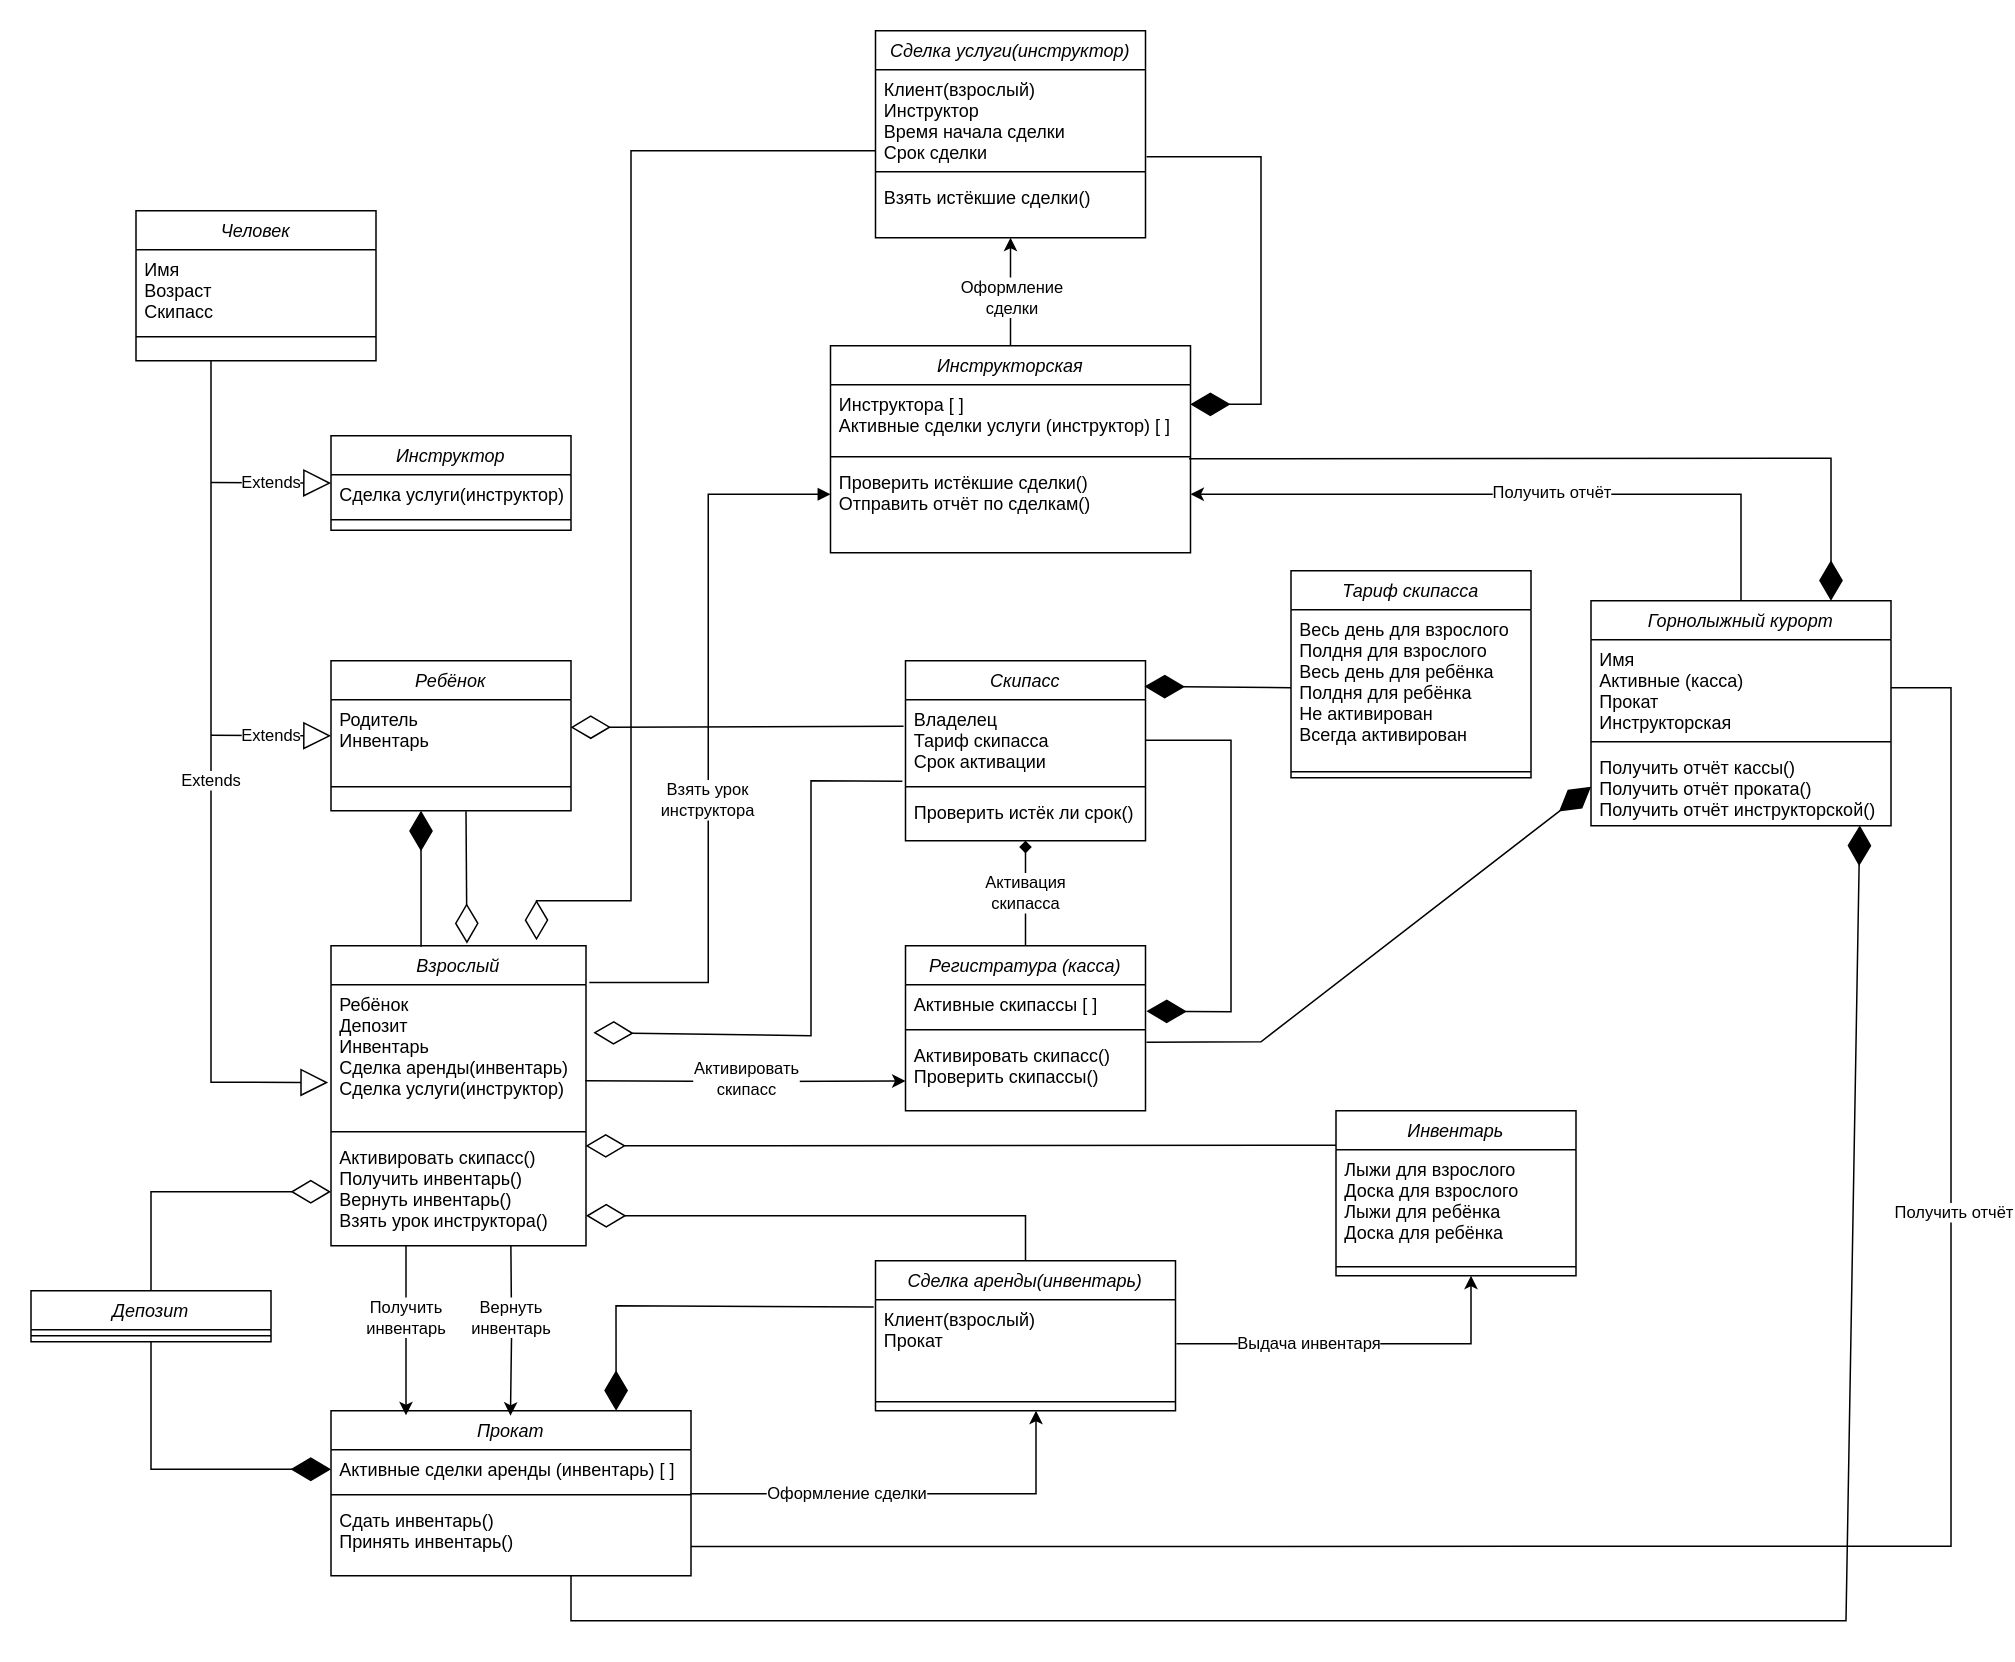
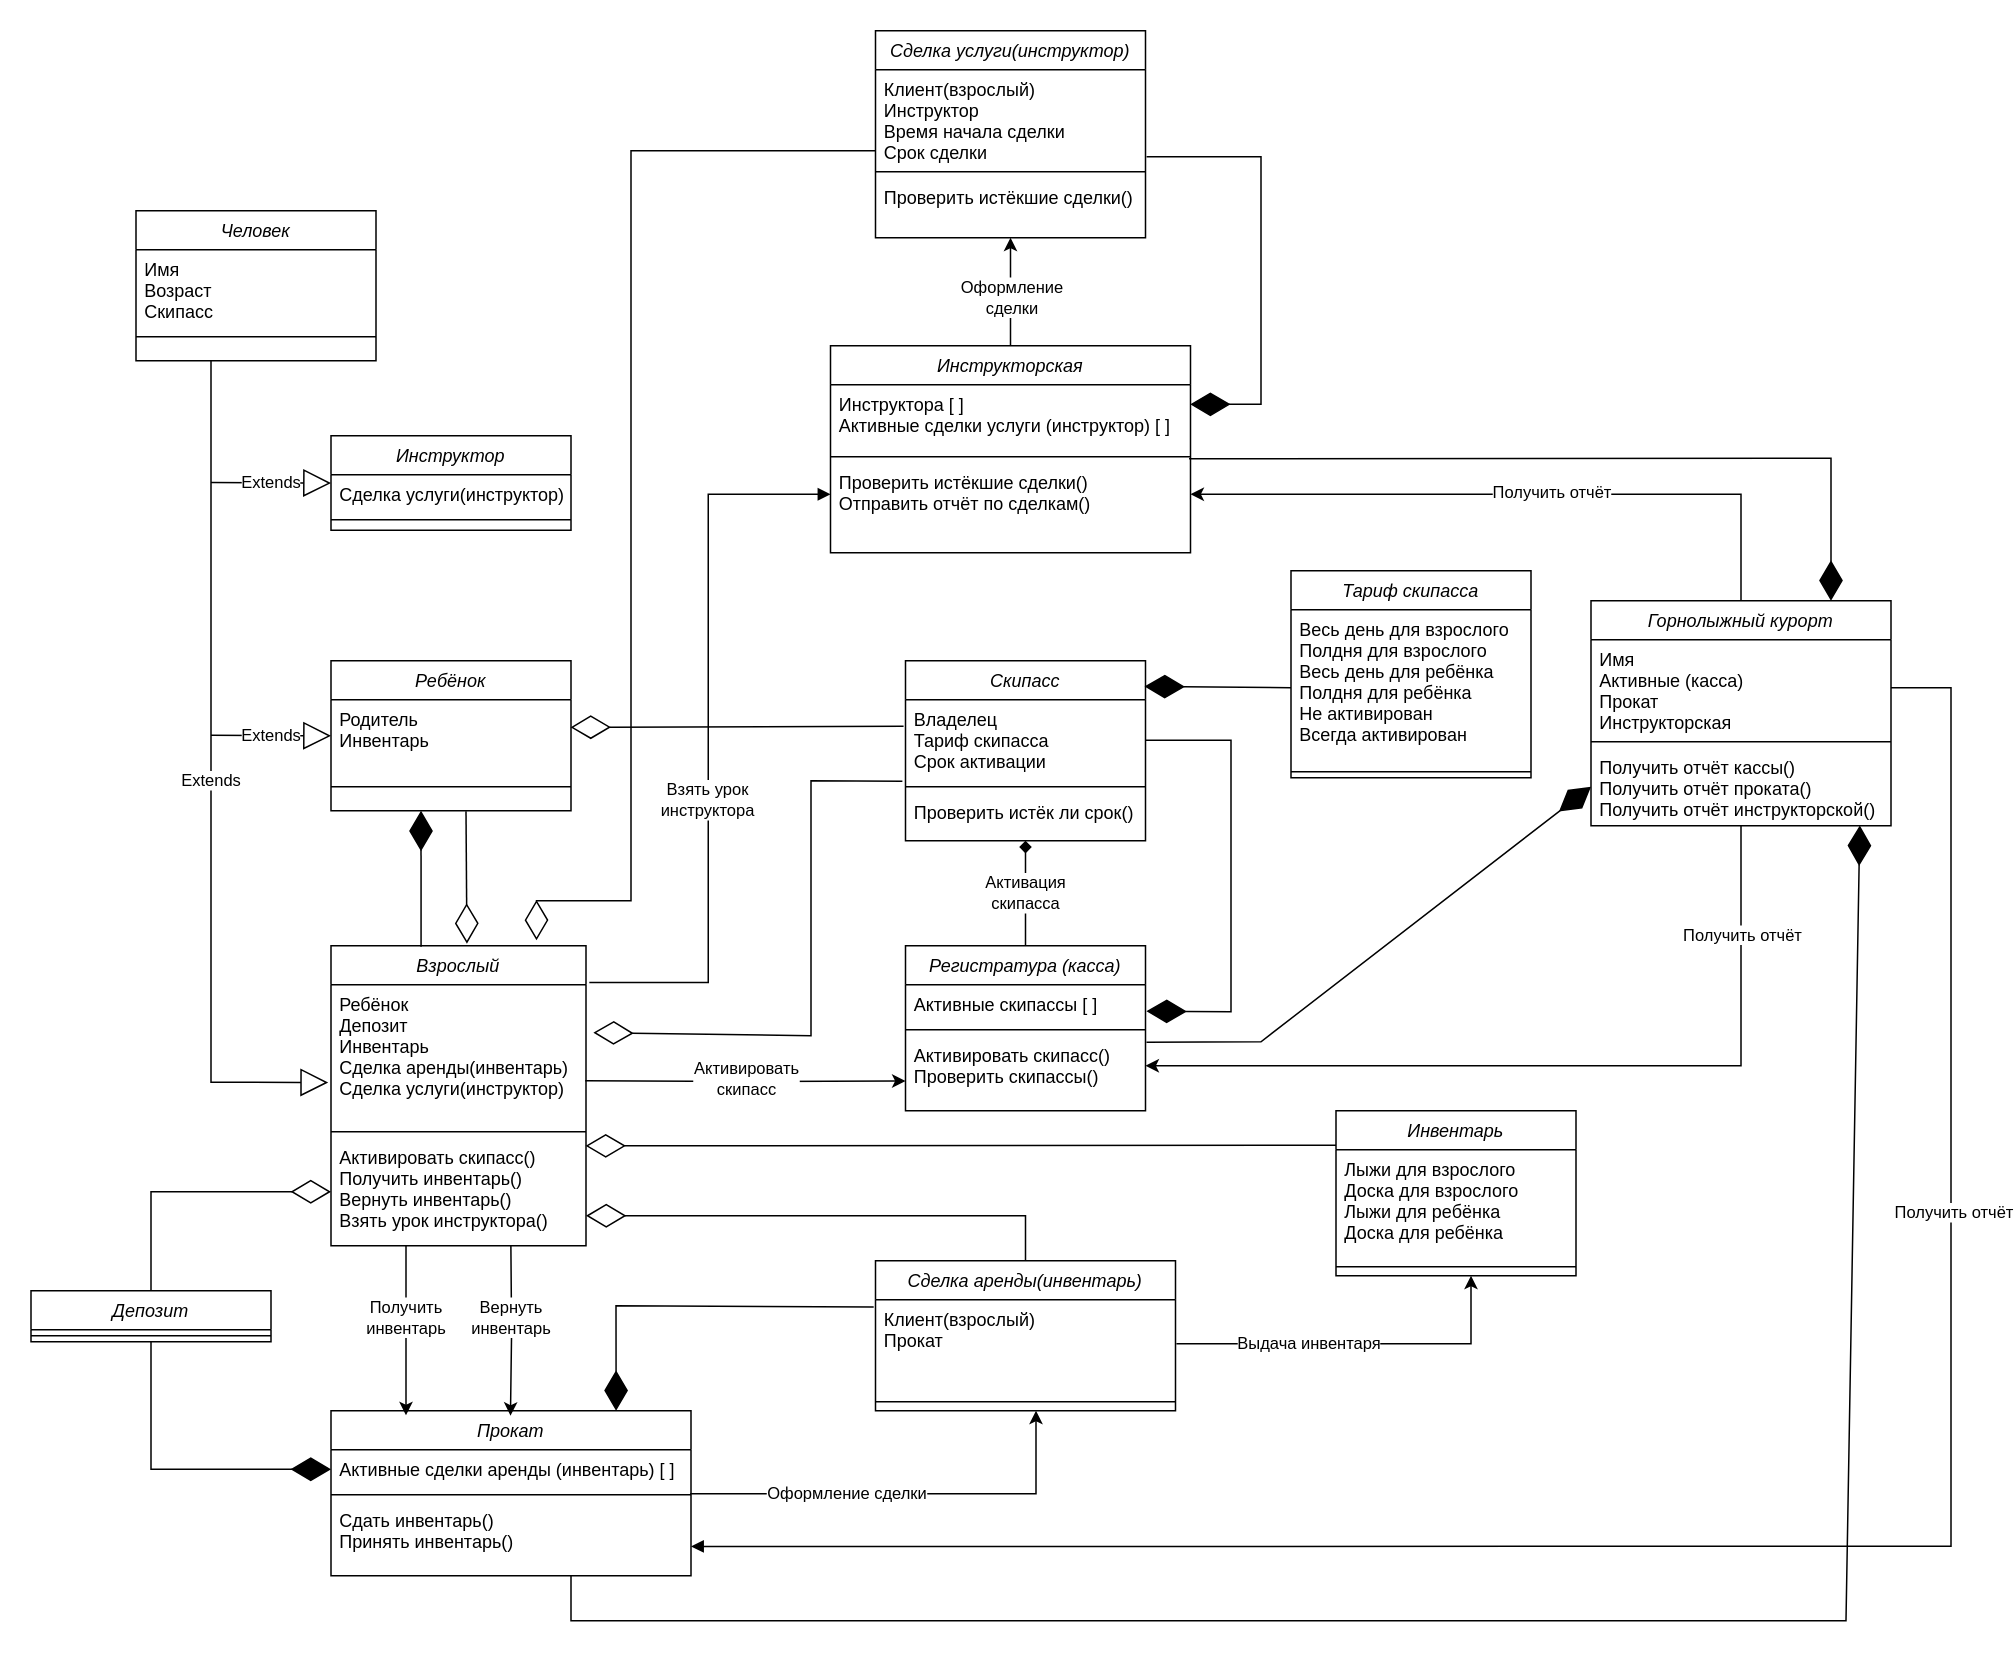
node "Взять истёкшие сделки()": label "Взять истёкшие сделки()" -> "Проверить истёкшие сделки()"
edge "Горнолыжный курорт" -> "Активировать скипасс() Проверить скипассы()": added, label "Получить отчёт"
edge "Имя Активные (касса) Прокат Инструкторская" -- "Сдать инвентарь() Принять инвентарь()": arrowhead none -> block
